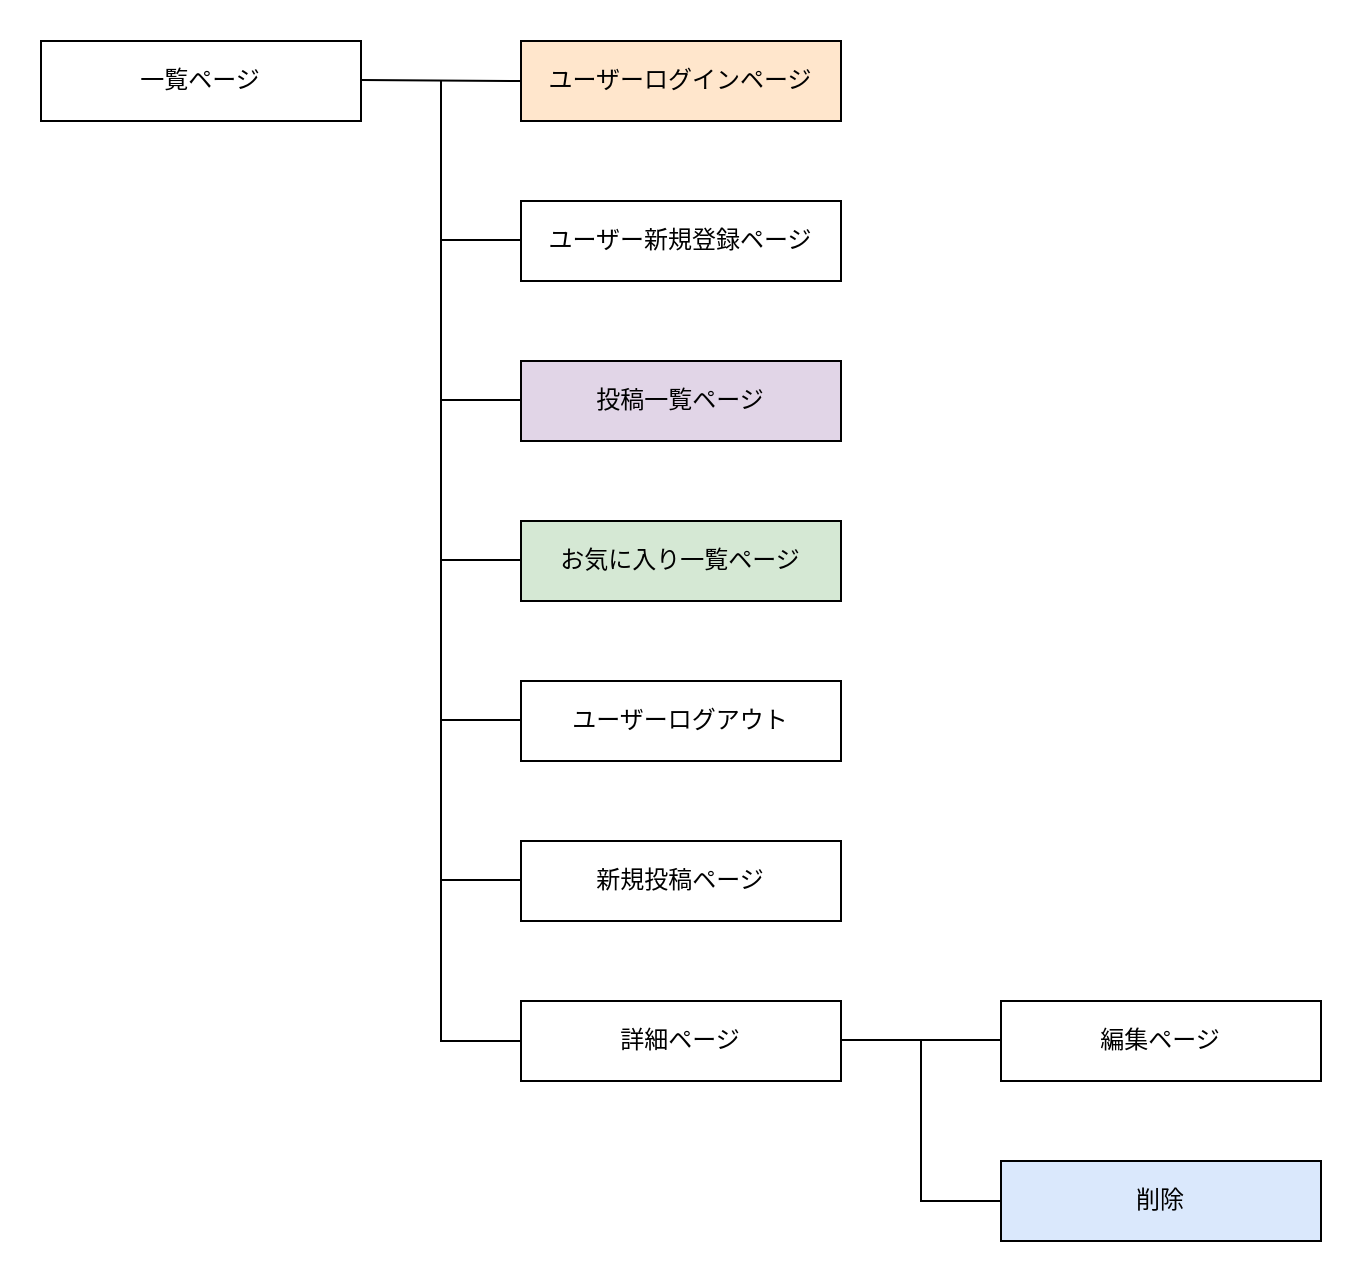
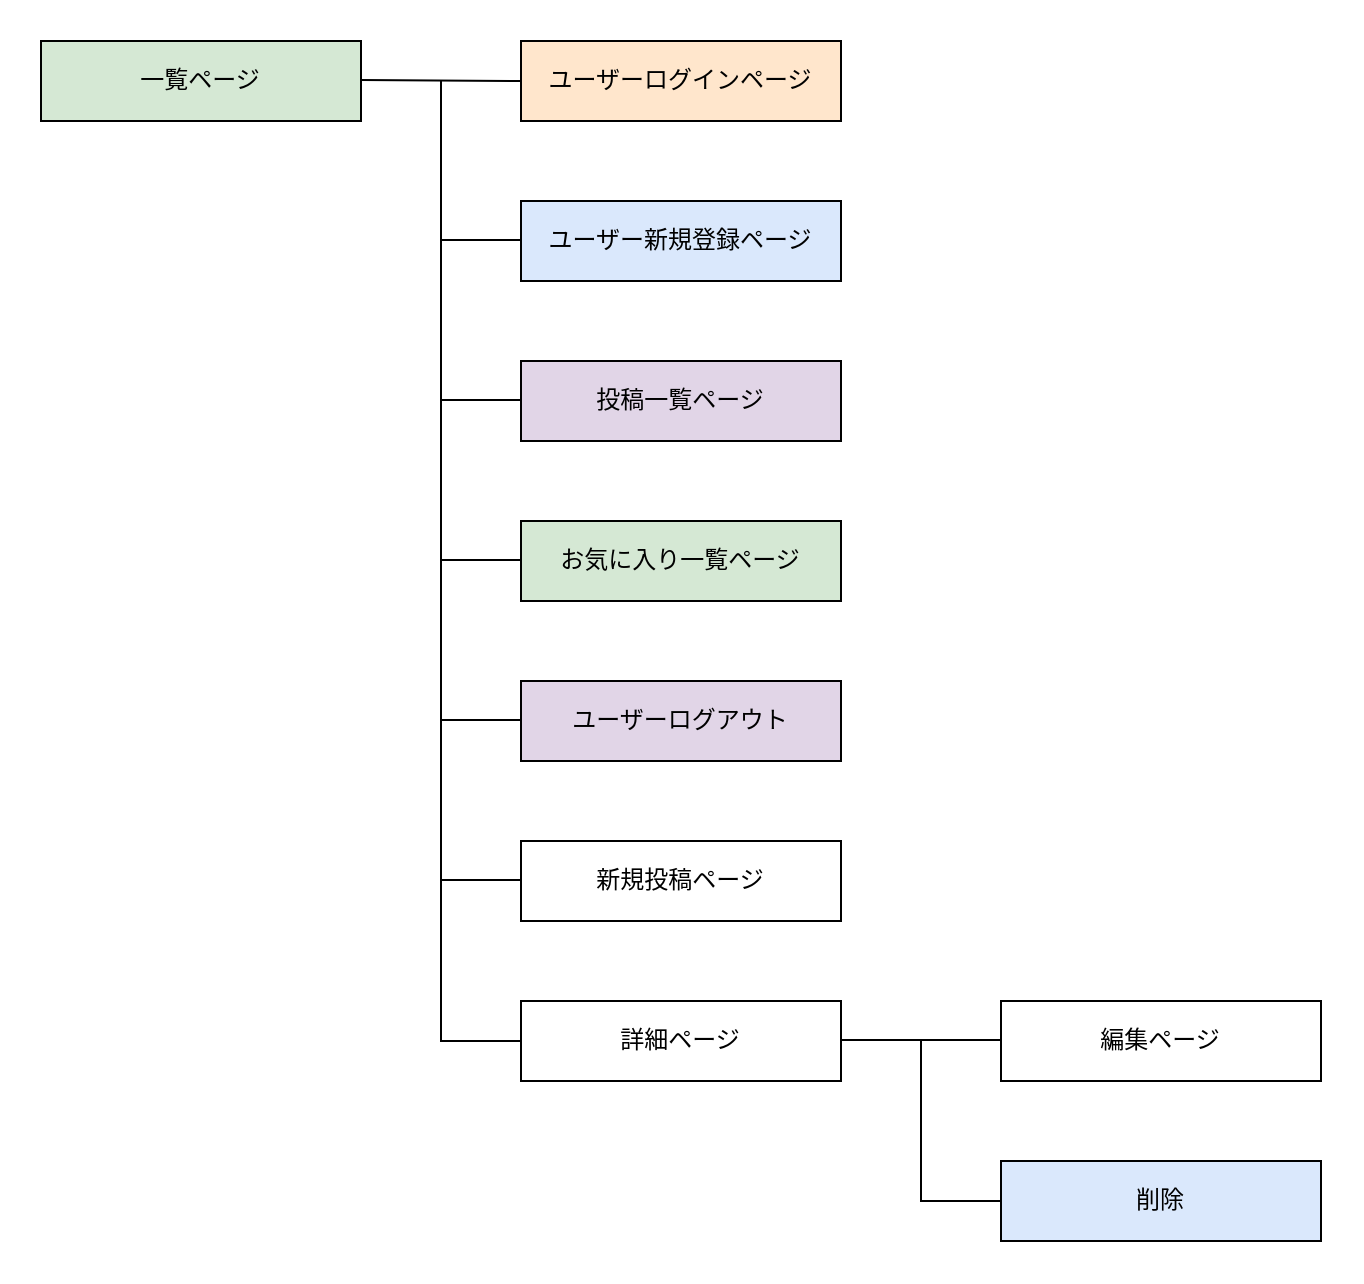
node "一覧ページ": fillcolor #ffffff -> #d5e8d4
node "ユーザー新規登録ページ": fillcolor #ffffff -> #dae8fc
node "ユーザーログアウト": fillcolor #ffffff -> #e1d5e7
